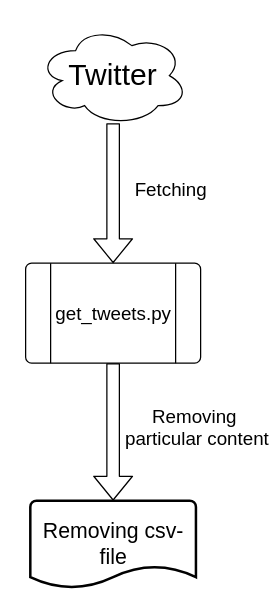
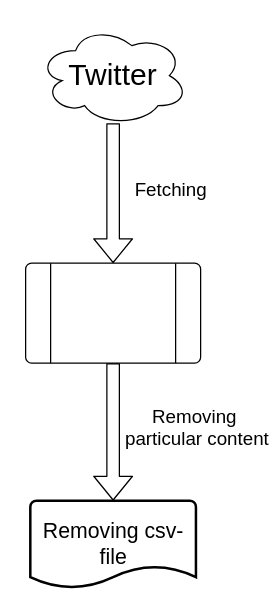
node "get_tweets.py": removed
